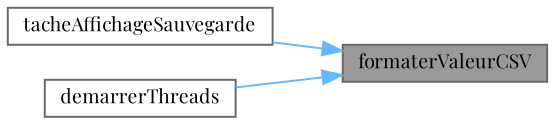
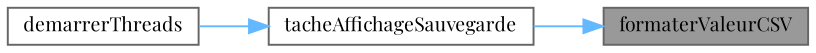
edge "demarrerThreads" -> "formaterValeurCSV": now "demarrerThreads" -> "tacheAffichageSauvegarde"
